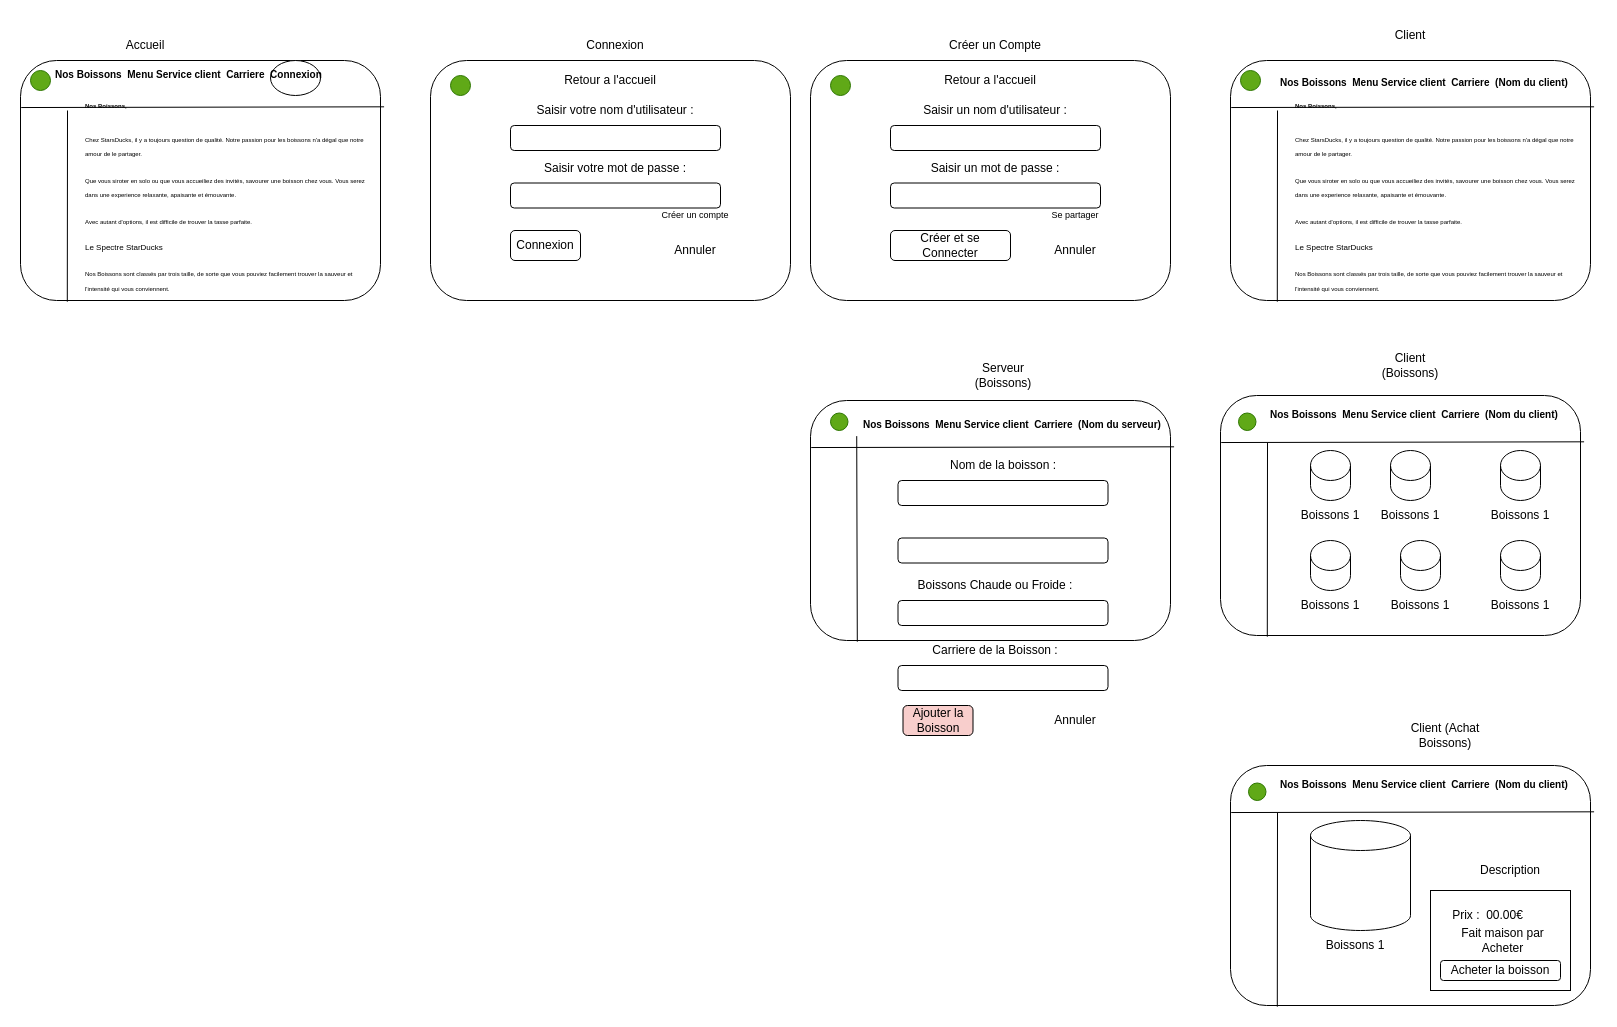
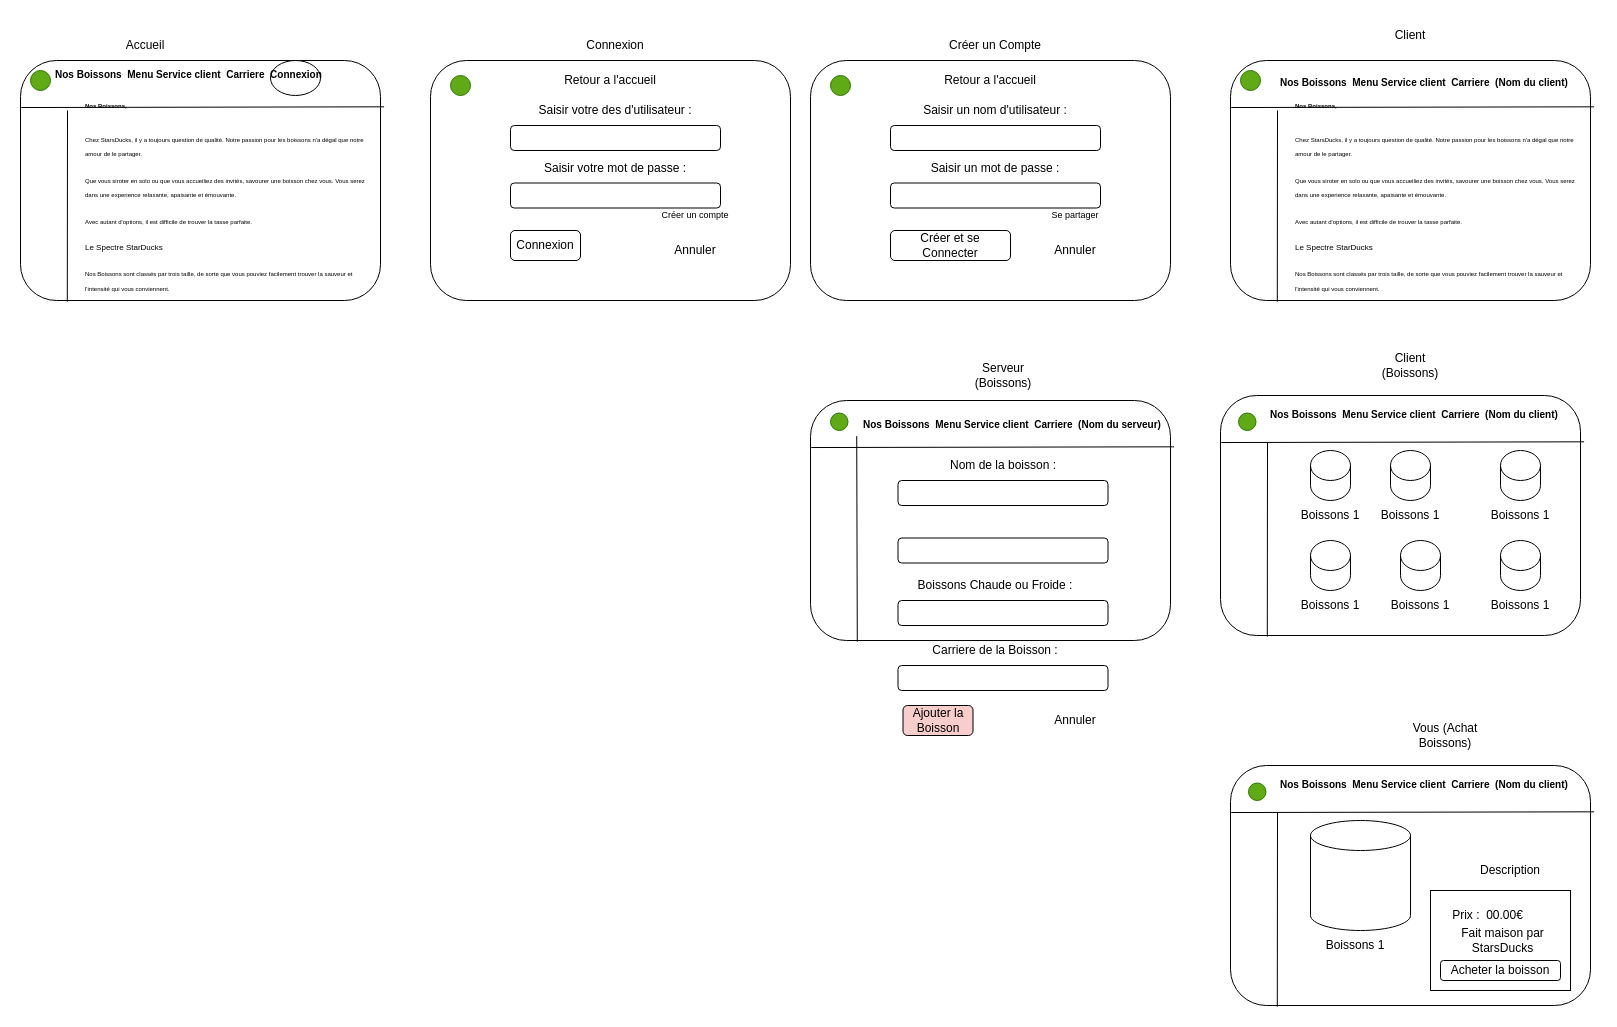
node "Saisir votre nom d'utilisateur :": label "Saisir votre nom d'utilisateur :" -> "Saisir votre des d'utilisateur :"
node "Client (Achat Boissons)": label "Client (Achat Boissons)" -> "Vous (Achat Boissons)"
node "Fait maison par Acheter": label "Fait maison par Acheter" -> "Fait maison par StarsDucks"
